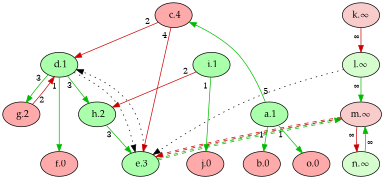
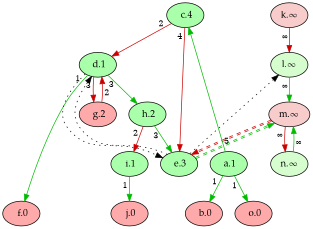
node "c.4": fillcolor #ffaaaa -> #aaffaa
edge "d.1" -> "g.2": color #00bb00 -> #cc0000
edge "i.1" -> "h.2": reversed
edge "l.∞" -> "e.3": reversed
